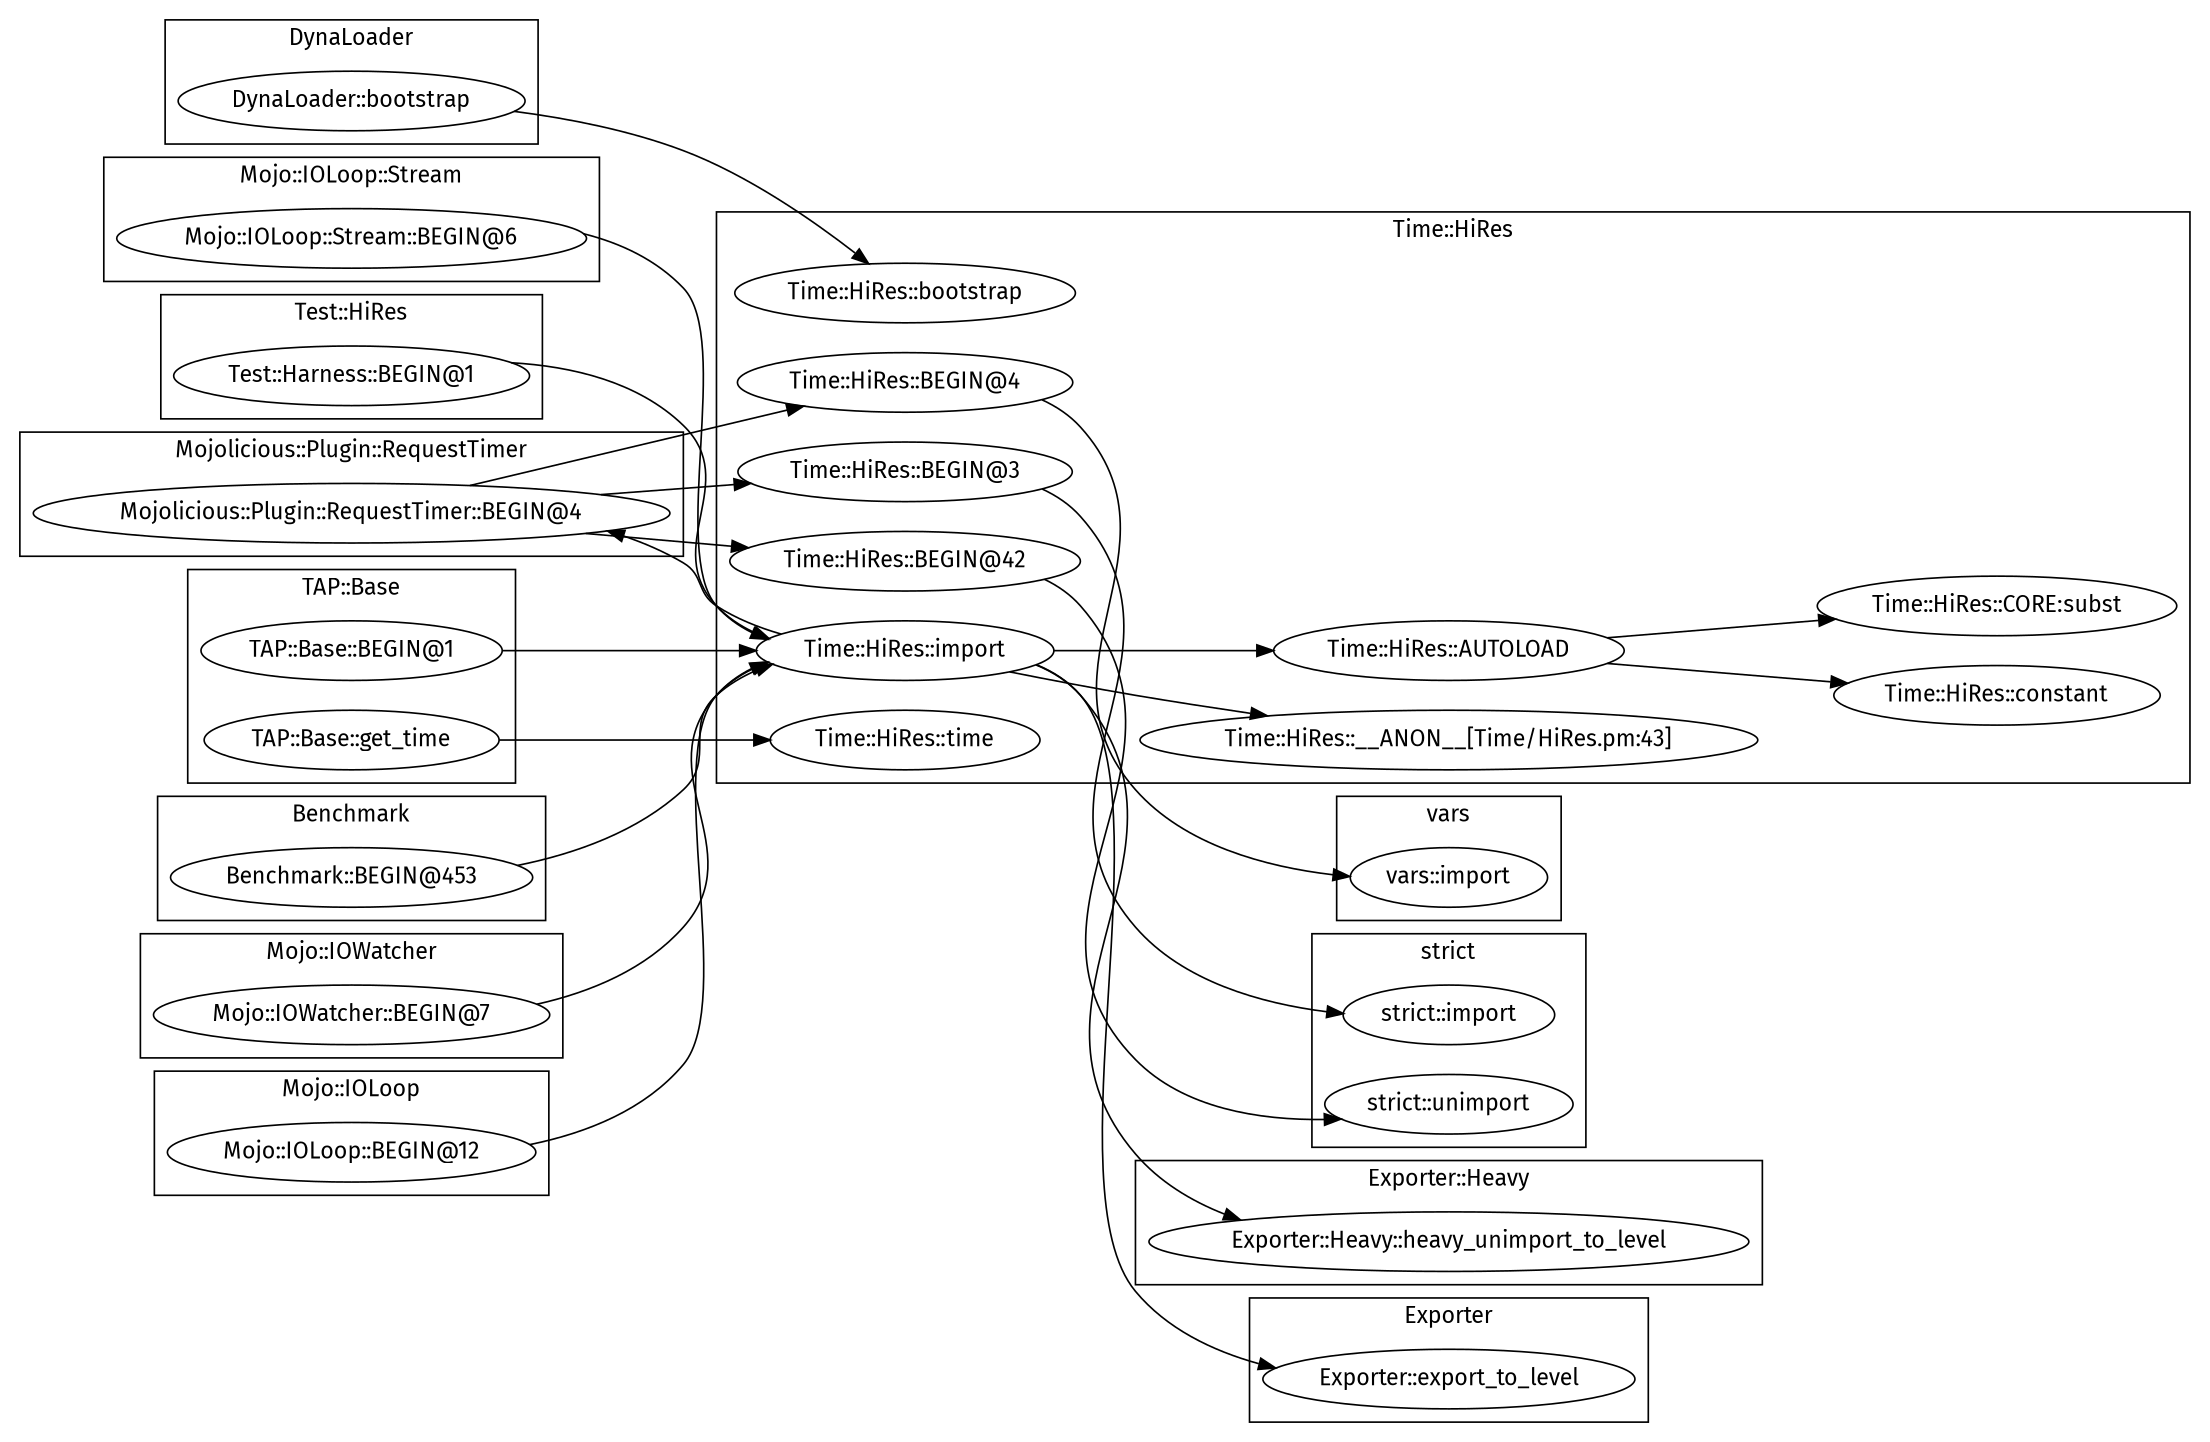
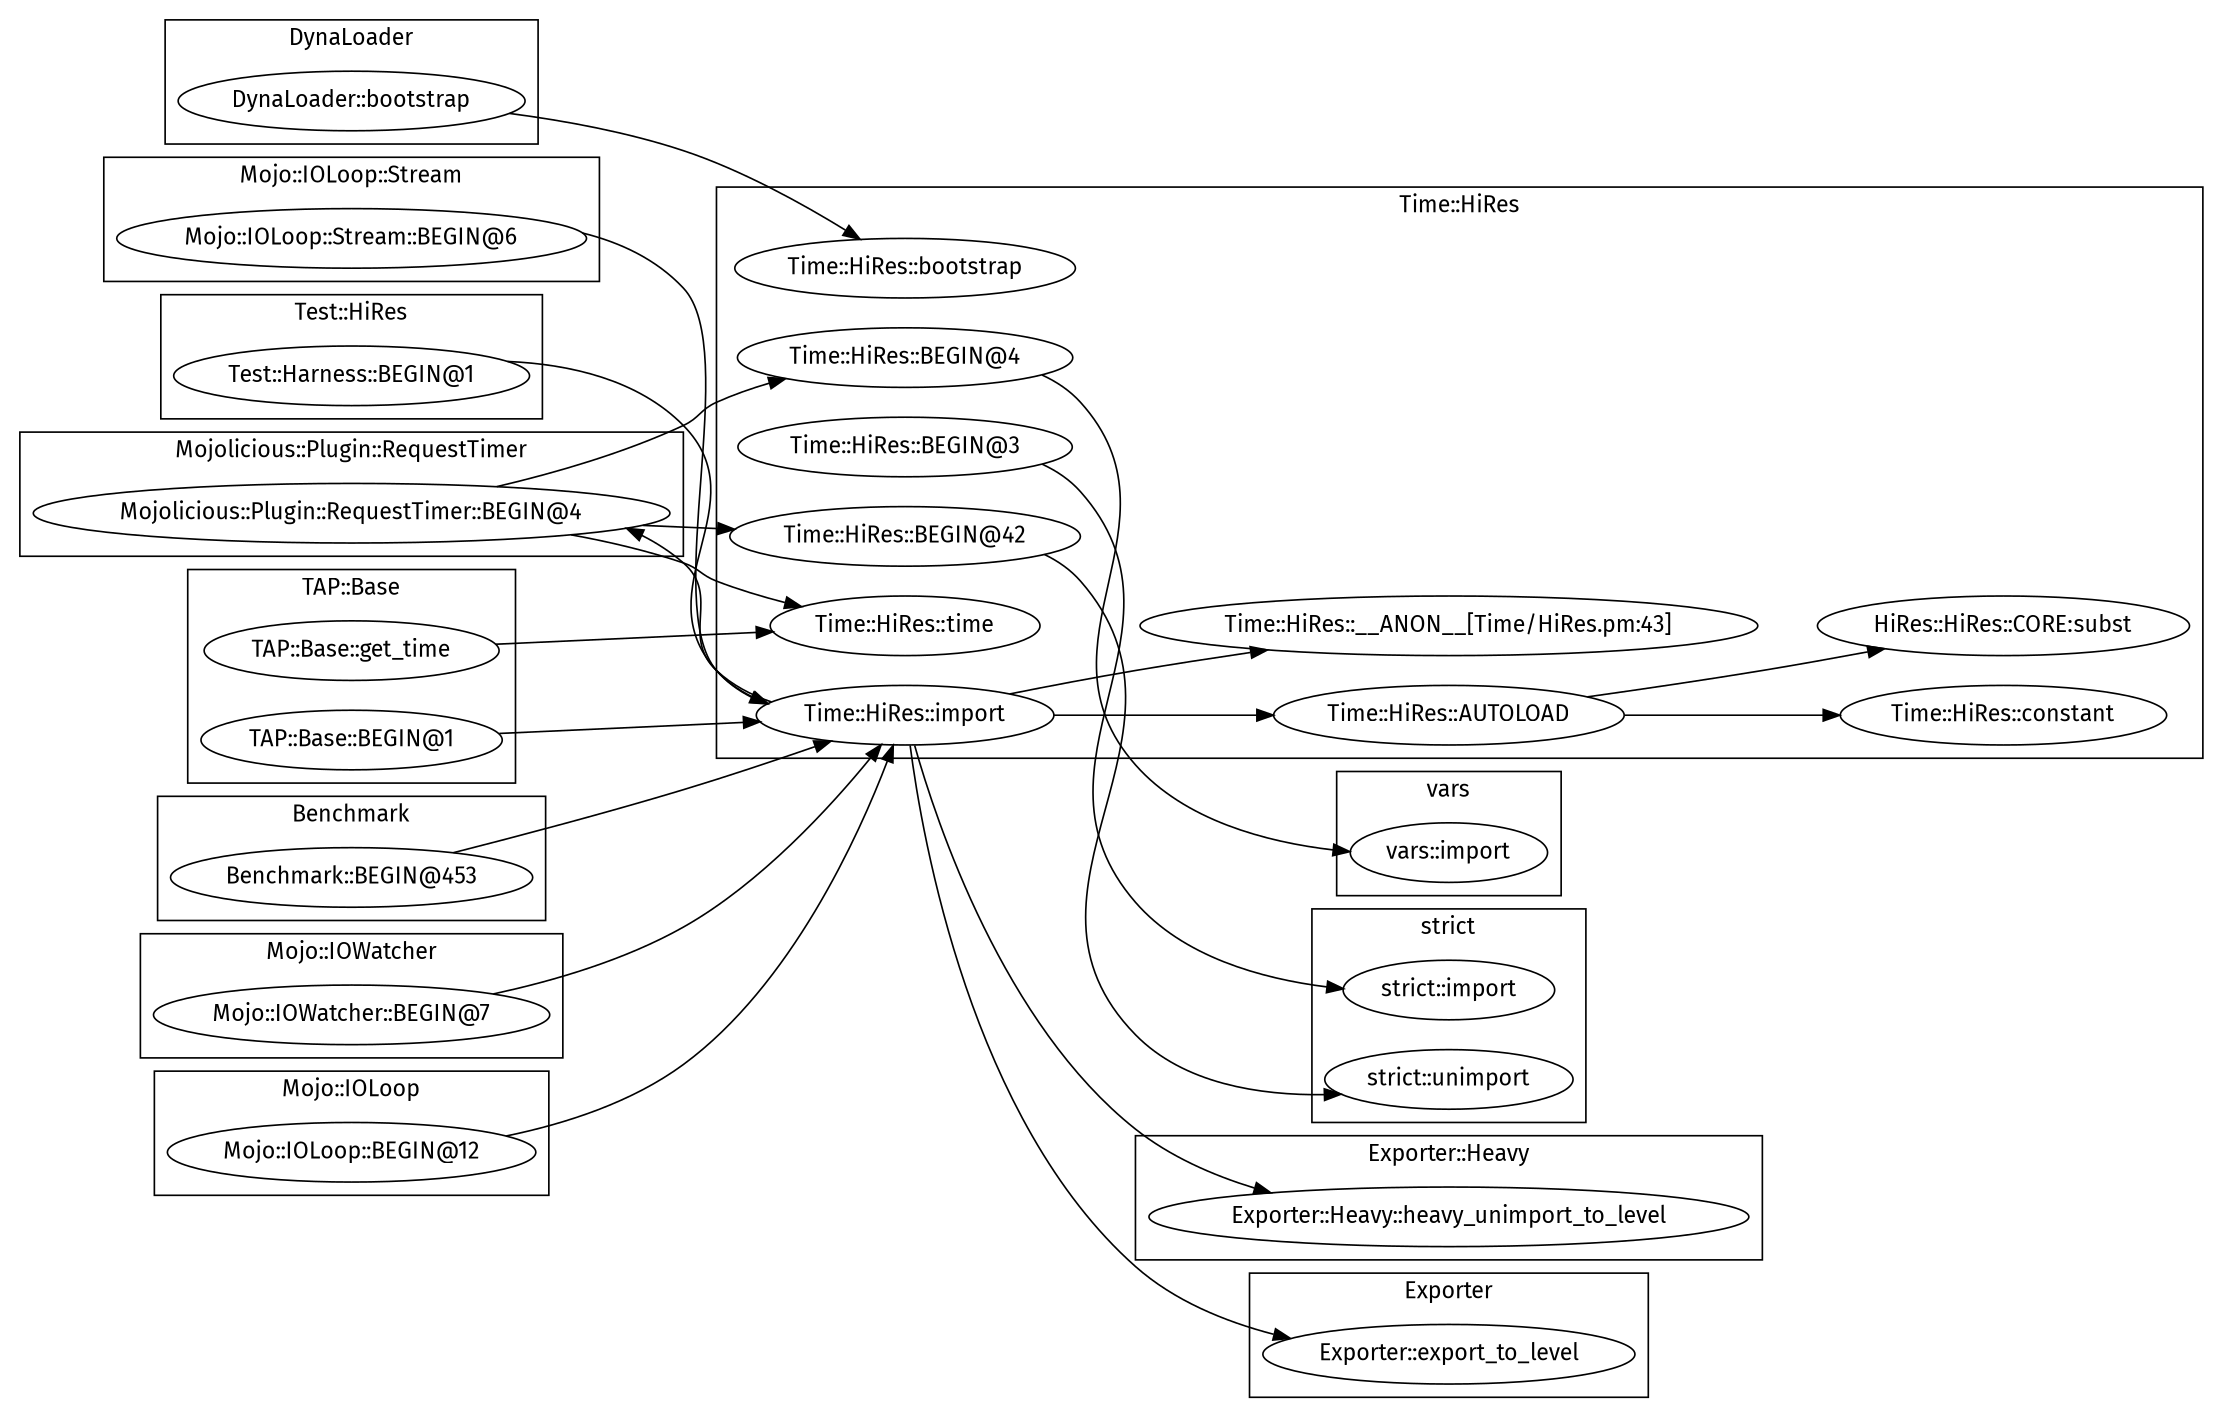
edge "Mojolicious::Plugin::RequestTimer::BEGIN@4" -> "Time::HiRes::BEGIN@3": now "Mojolicious::Plugin::RequestTimer::BEGIN@4" -> "Time::HiRes::time"
node "Time::HiRes::CORE:subst": label "Time::HiRes::CORE:subst" -> "HiRes::HiRes::CORE:subst"
